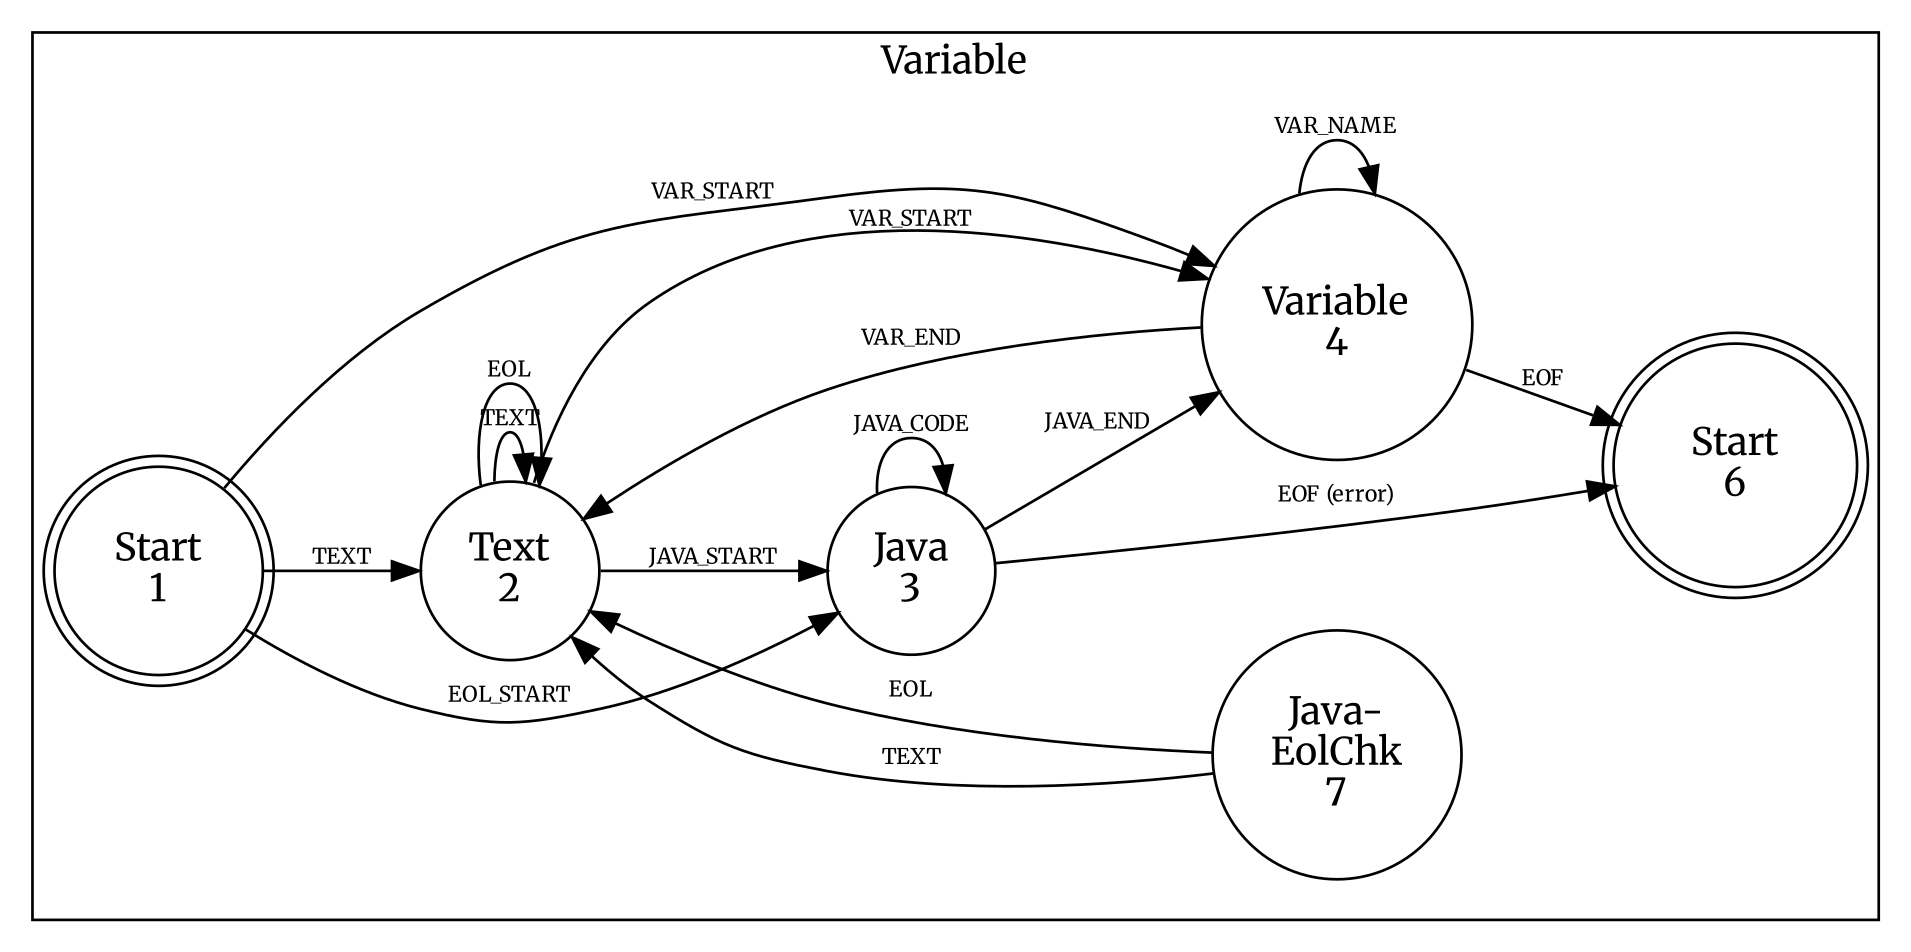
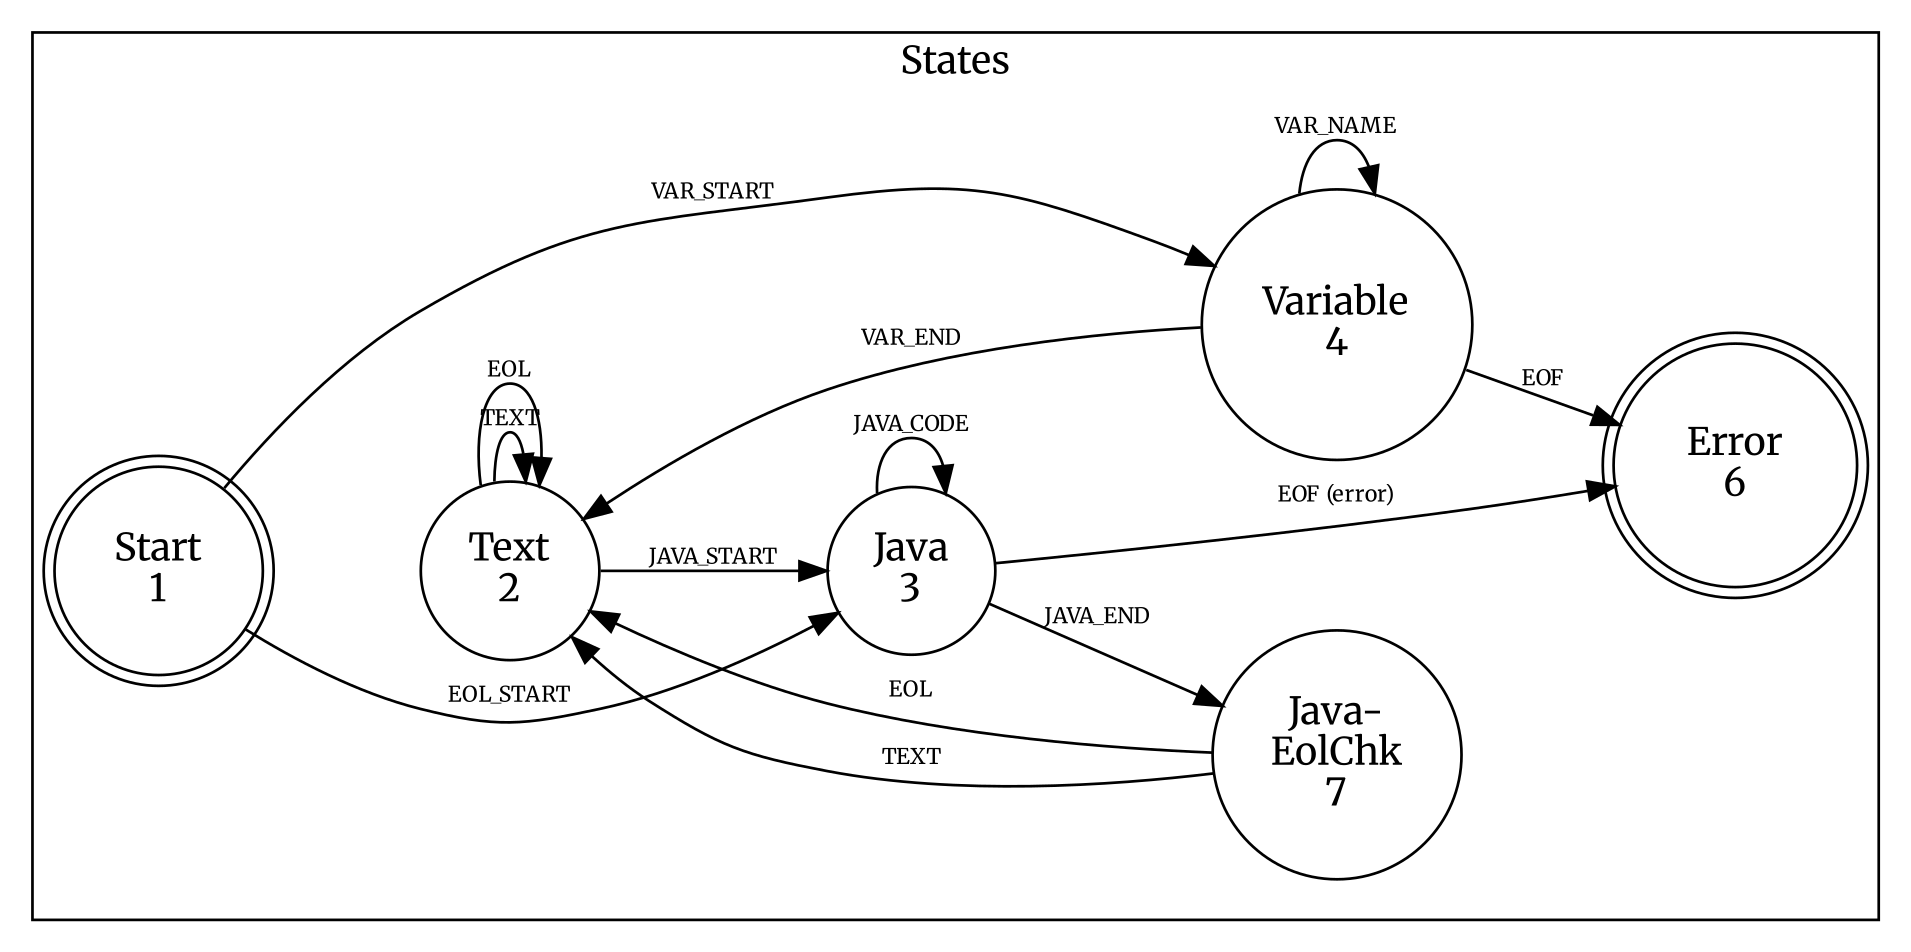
cluster "Variable": label "Variable" -> "States"
edge "Text 2" -> "Variable 4": removed, label "VAR_START"
node "Start 6": label "Start 6" -> "Error 6"
edge "Java 3" -> "Variable 4": now "Java 3" -> "Java- EolChk 7"
edge "Start 1" -> "Text 2": removed, label "TEXT"
